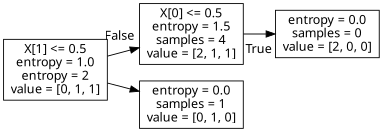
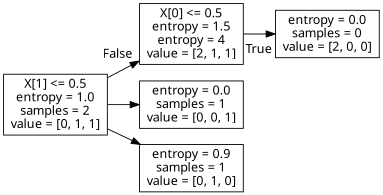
node "X[0] <= 0.5 entropy = 1.5 samples = 4 value = [2, 1, 1]": label "X[0] <= 0.5 entropy = 1.5 samples = 4 value = [2, 1, 1]" -> "X[0] <= 0.5 entropy = 1.5 entropy = 4 value = [2, 1, 1]"
node "X[1] <= 0.5 entropy = 1.0 entropy = 2 value = [0, 1, 1]": label "X[1] <= 0.5 entropy = 1.0 entropy = 2 value = [0, 1, 1]" -> "X[1] <= 0.5 entropy = 1.0 samples = 2 value = [0, 1, 1]"
node "entropy = 0.0 samples = 1 value = [0, 0, 1]": added
node "entropy = 0.0 samples = 1 value = [0, 1, 0]": label "entropy = 0.0 samples = 1 value = [0, 1, 0]" -> "entropy = 0.9 samples = 1 value = [0, 1, 0]"
